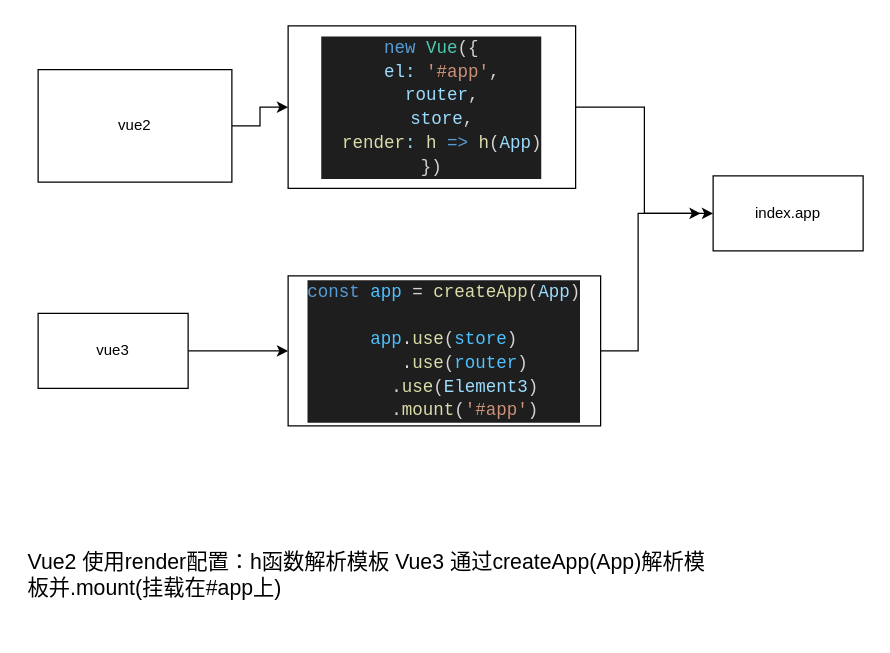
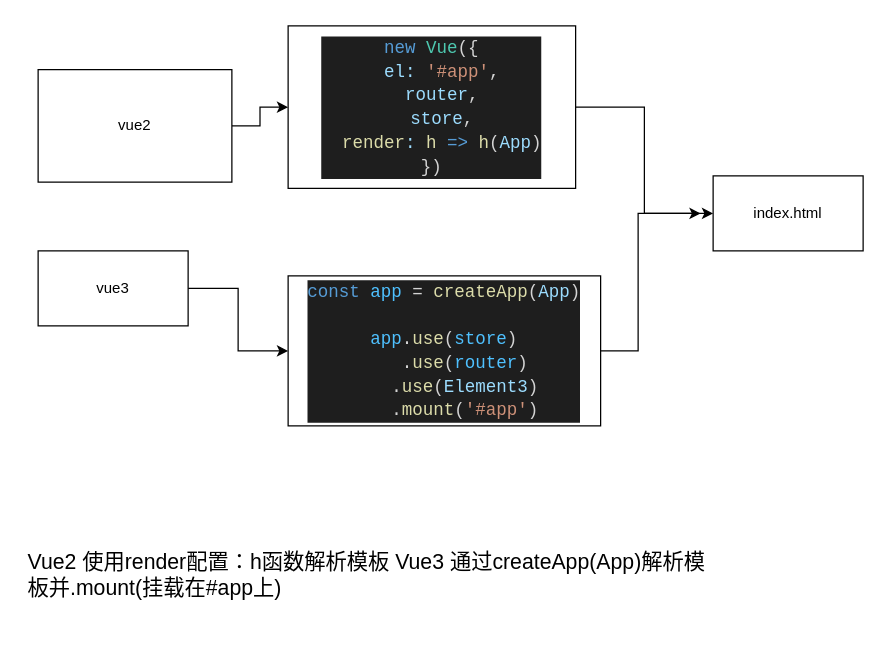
node "index.app": label "index.app" -> "index.html"
node "vue3": moved (113, 351) -> (113, 288)
